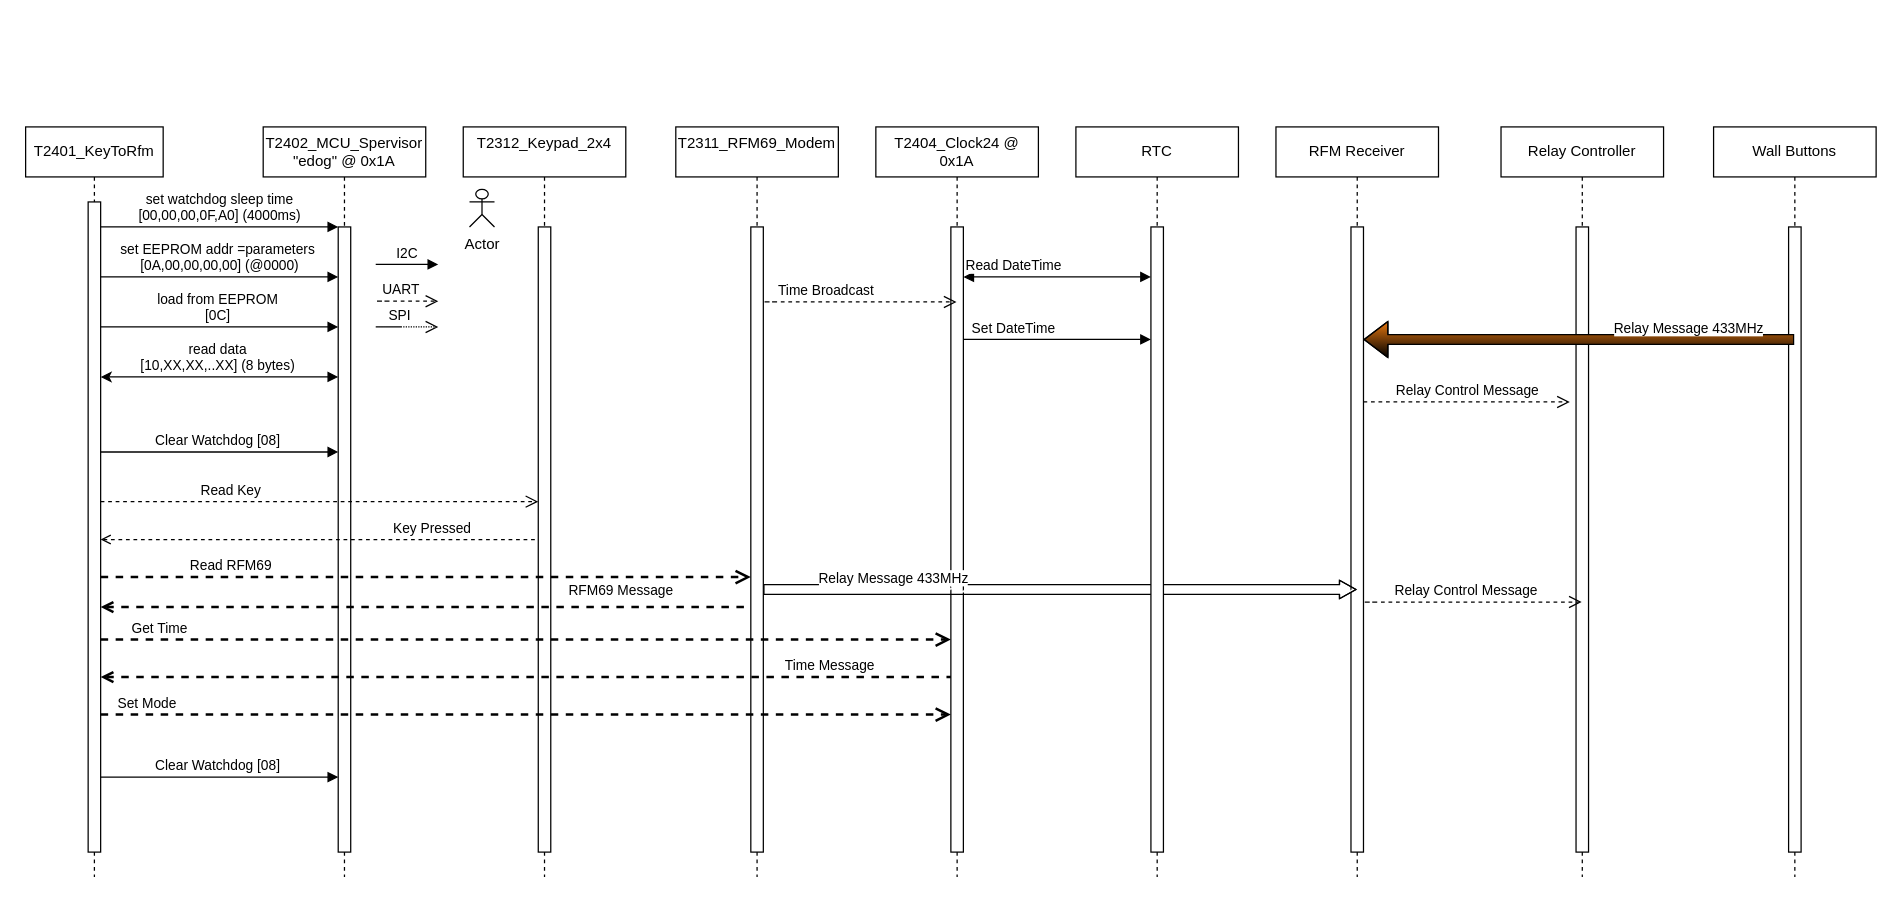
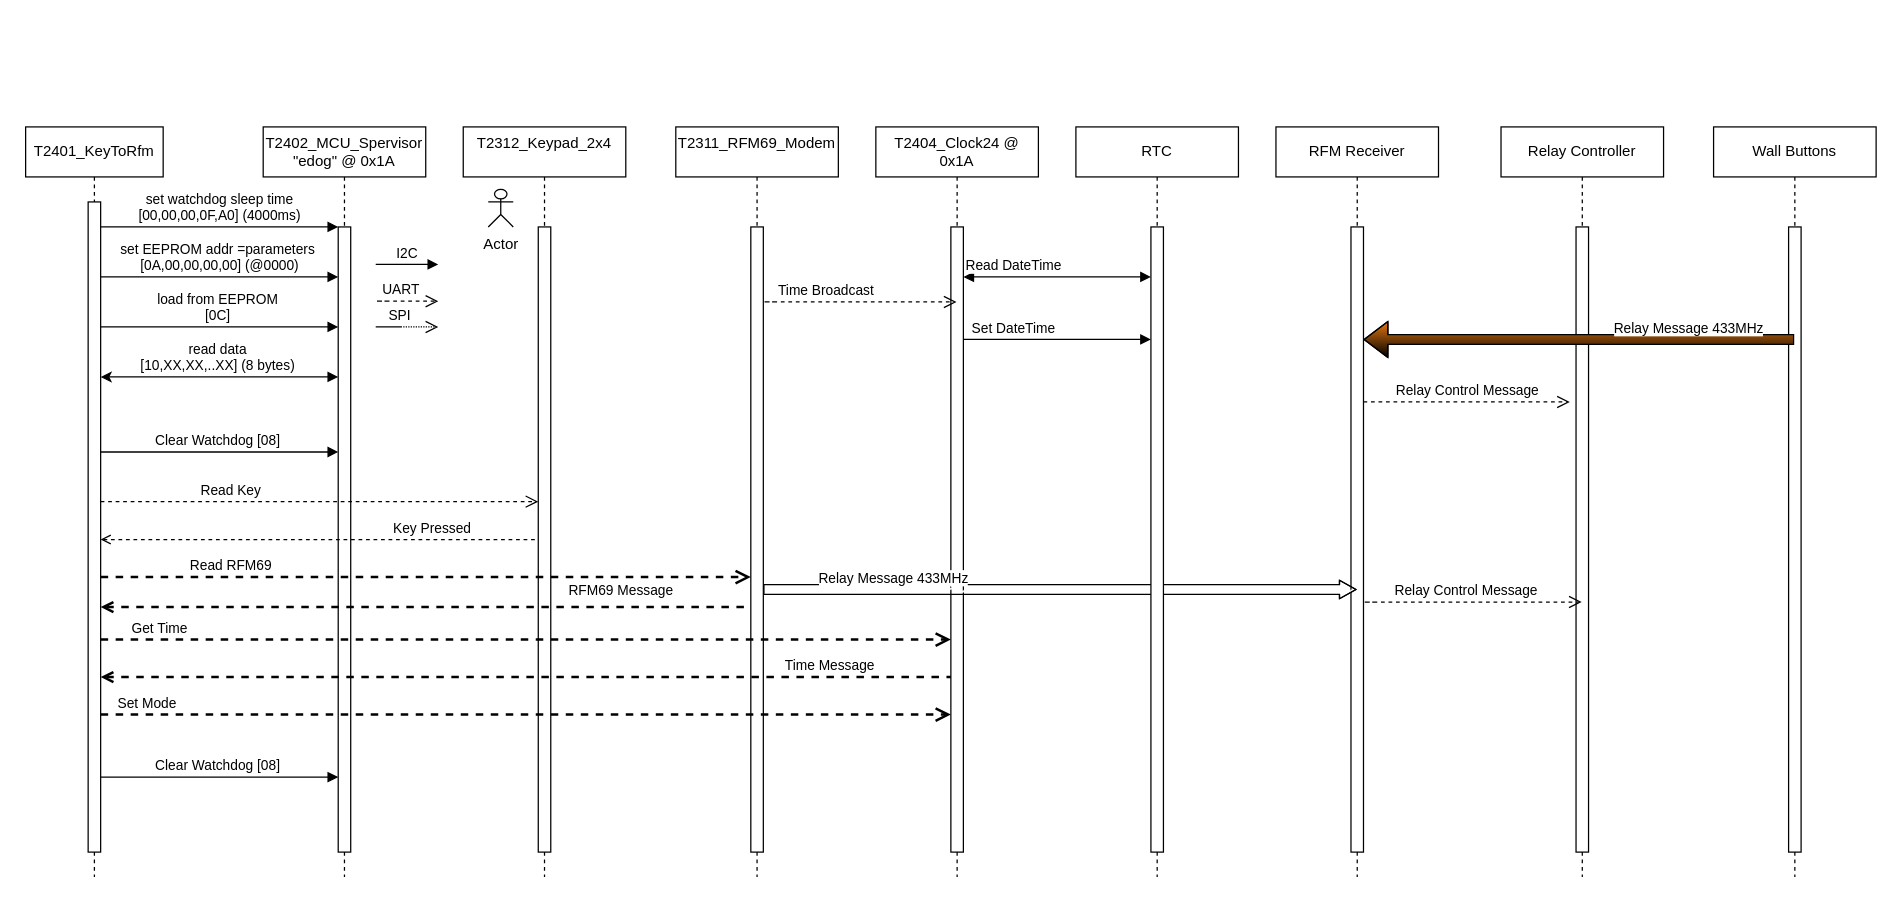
node "Actor": moved (482, 208) -> (501, 208)
